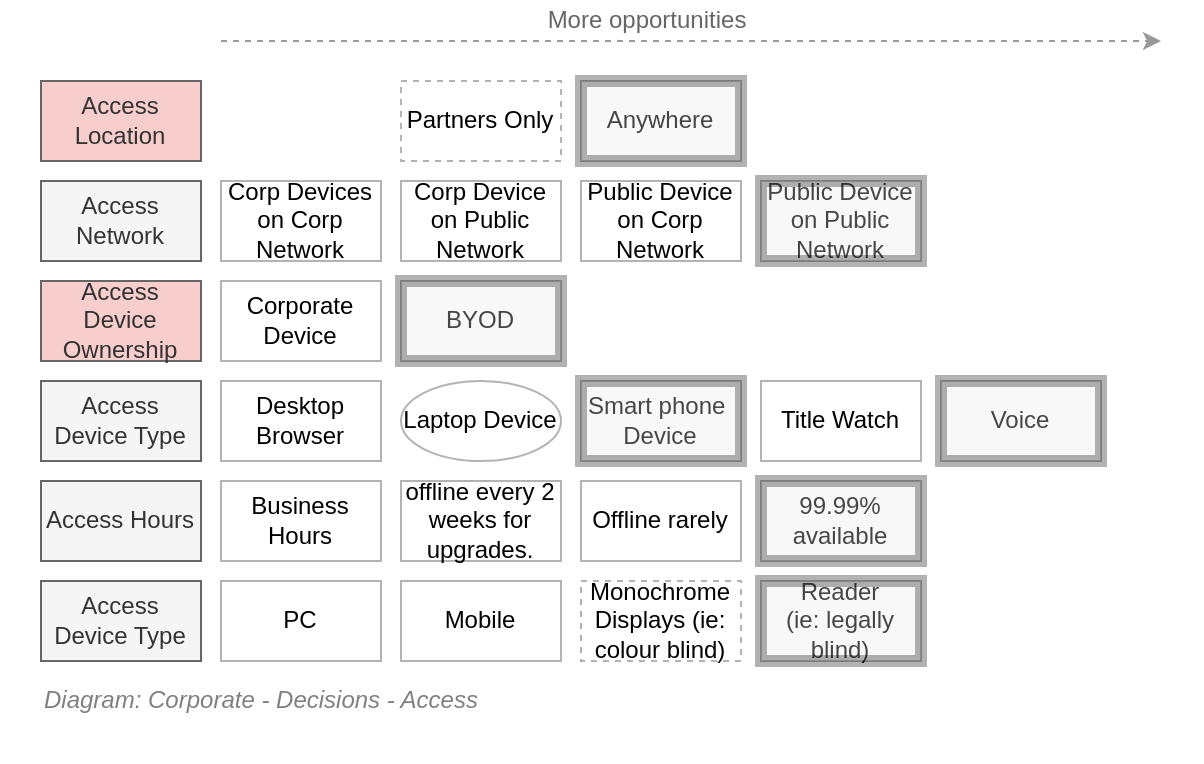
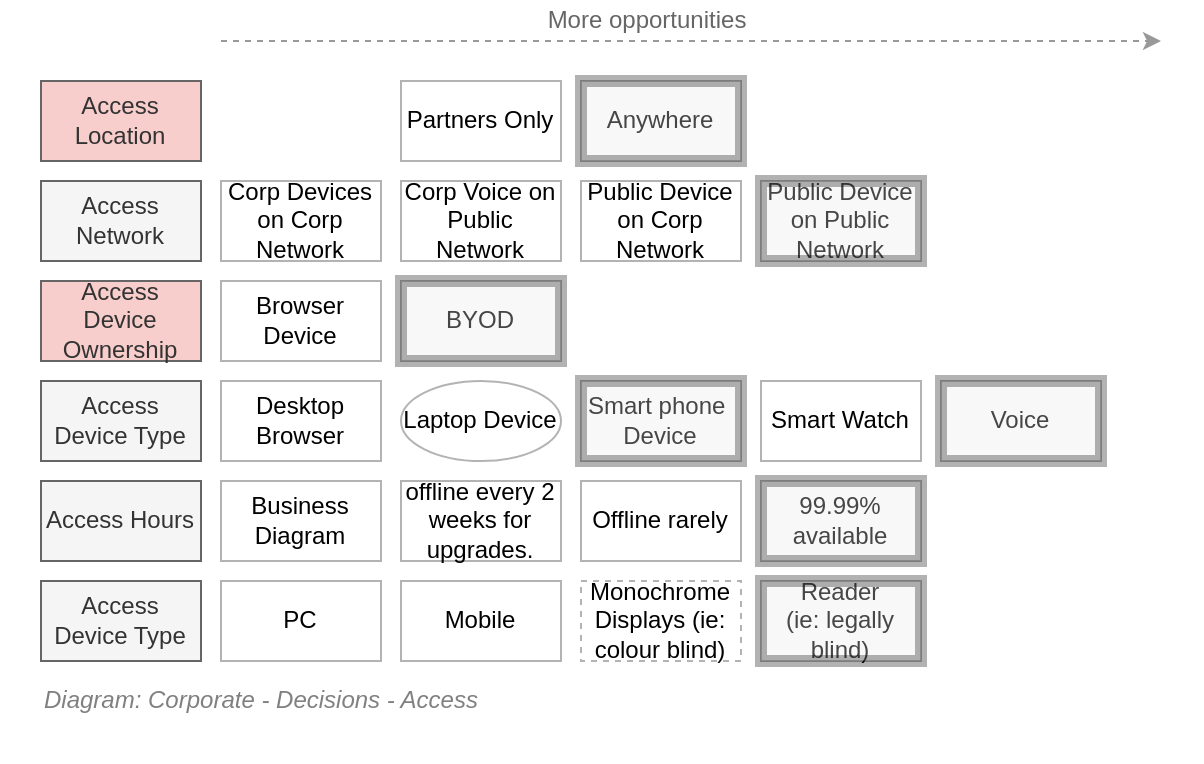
node "Partners Only": style dashed -> solid
node "Corp Device on Public Network": label "Corp Device on Public Network" -> "Corp Voice on Public Network"
node "Corporate Device": label "Corporate Device" -> "Browser Device"
node "Title Watch": label "Title Watch" -> "Smart Watch"
node "Business Hours": label "Business Hours" -> "Business Diagram"
